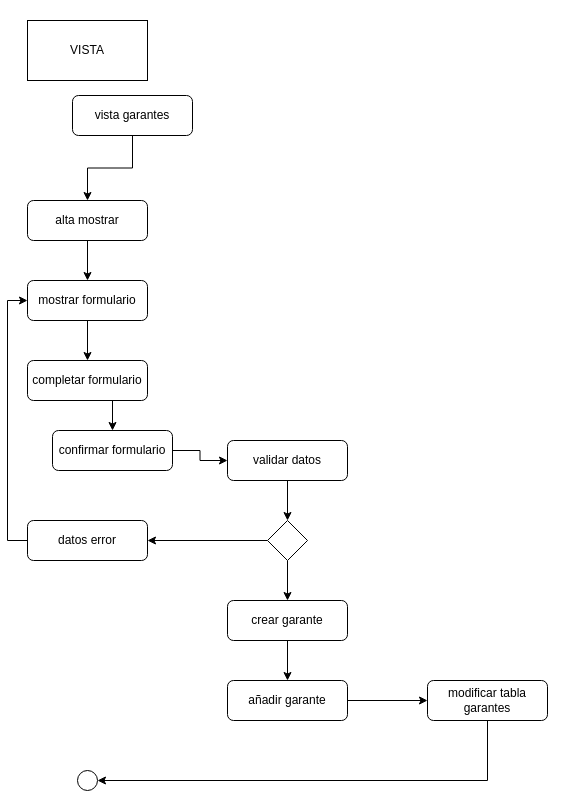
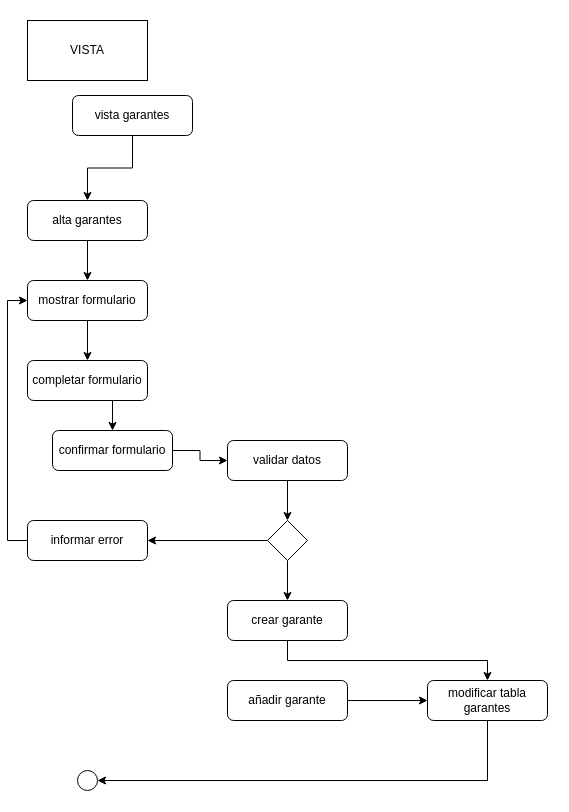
node "alta mostrar": label "alta mostrar" -> "alta garantes"
node "datos error": label "datos error" -> "informar error"
edge "crear garante" -> "añadir garante": now "crear garante" -> "modificar tabla garantes"
